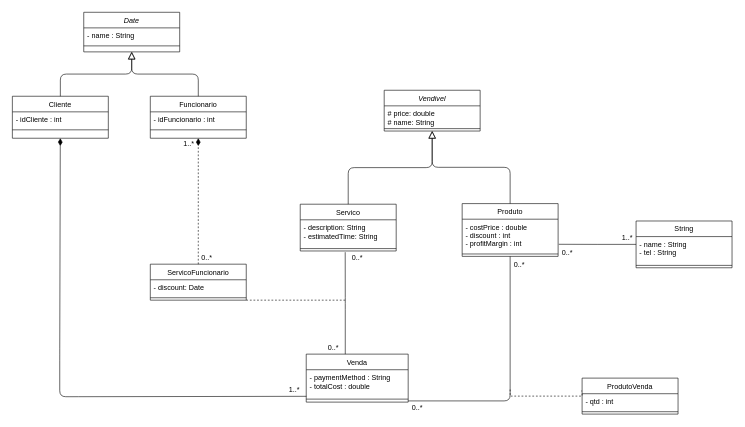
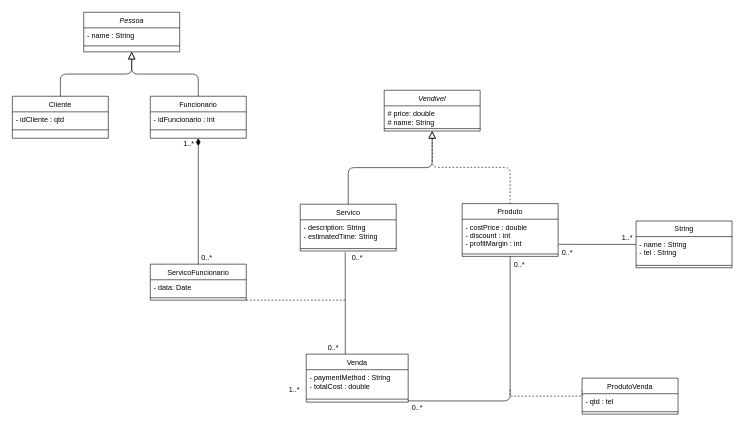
node "Date": label "Date" -> "Pessoa"
node "- idCliente : int": label "- idCliente : int" -> "- idCliente : qtd"
edge "Produto" -> "Vendivel": style solid -> dashed
edge "ServicoFuncionario" -> "Funcionario": style dashed -> solid
node "- discount: Date": label "- discount: Date" -> "- data: Date"
edge "- paymentMethod : String - totalCost : double" -> "Cliente": removed
node "- qtd : int": label "- qtd : int" -> "- qtd : tel"
